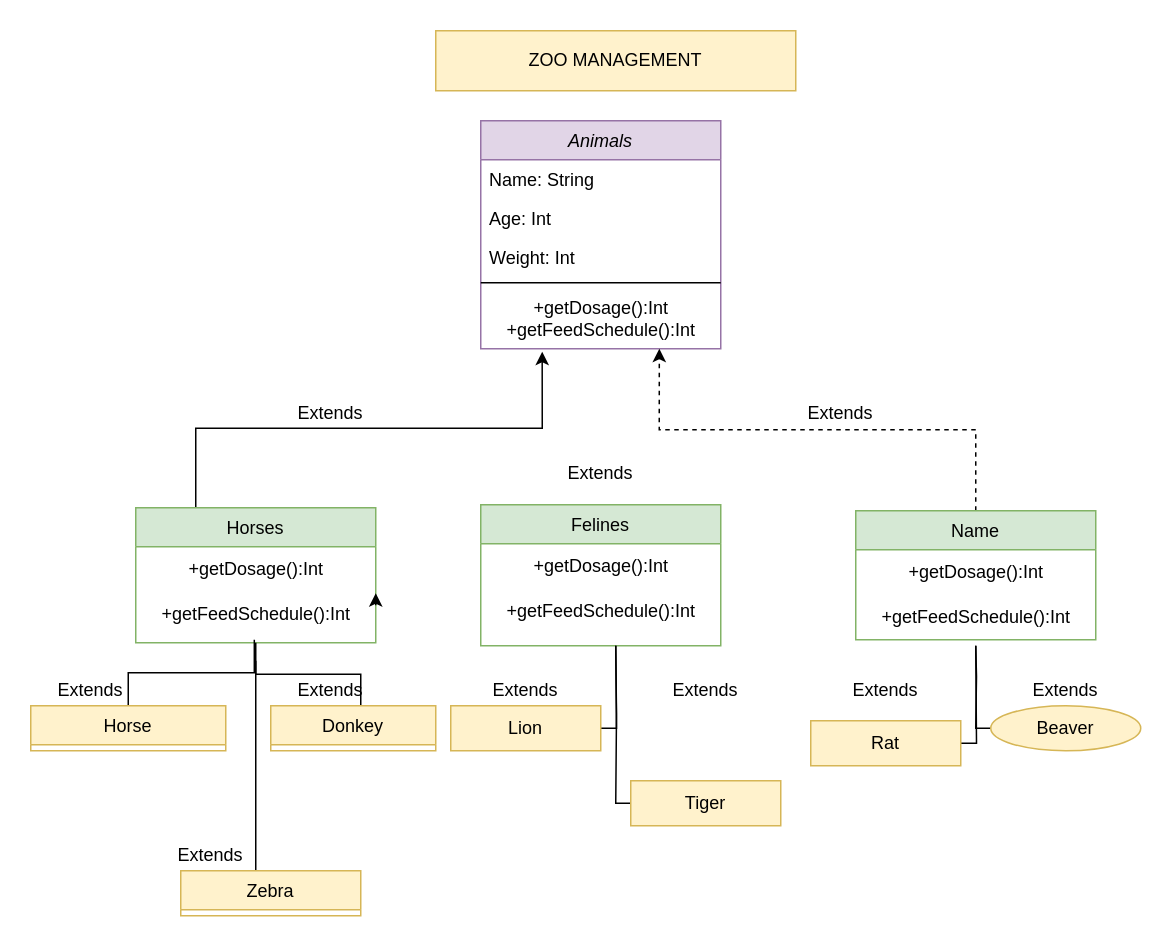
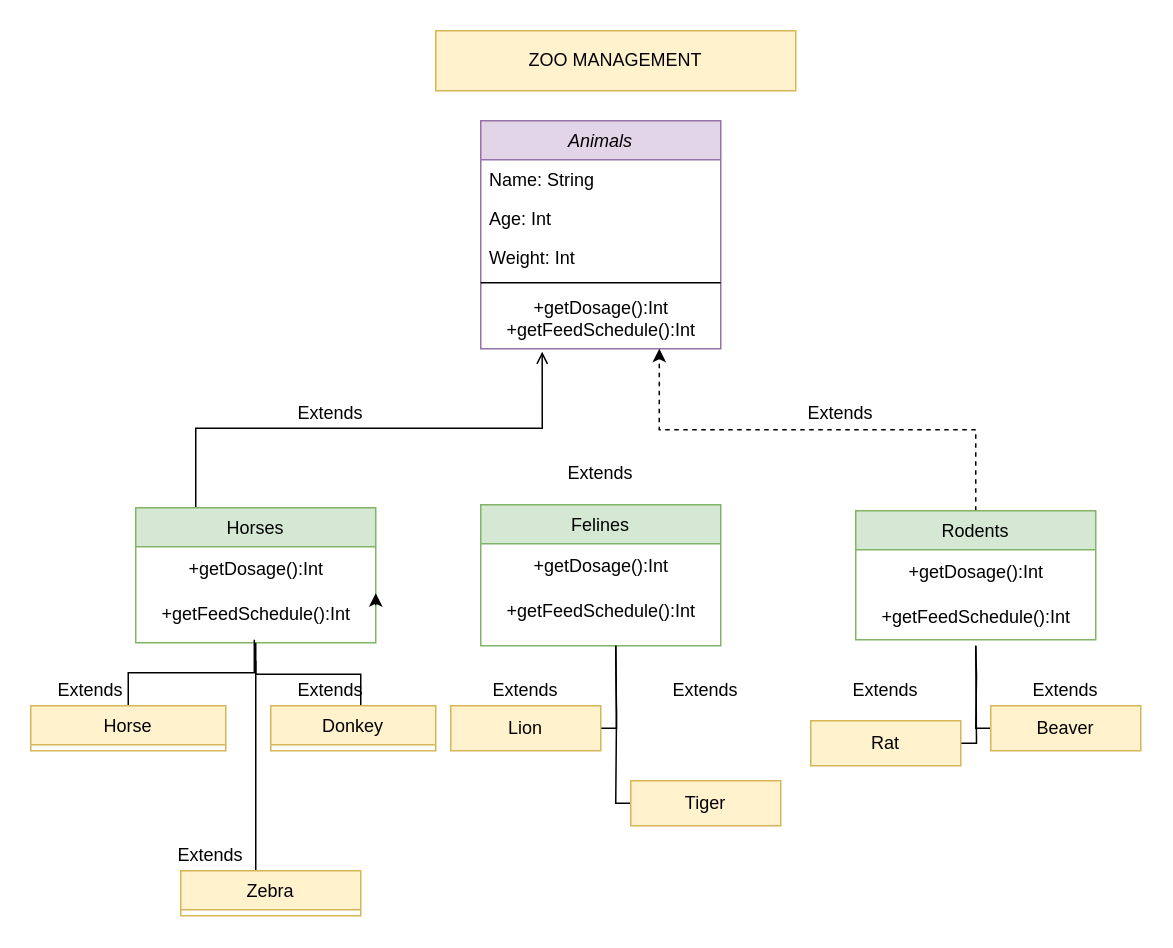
edge "Horses" -> "+getDosage():Int +getFeedSchedule():Int": arrowhead classic -> open
node "Name": label "Name" -> "Rodents"
node "Beaver": shape ellipse -> rectangle
